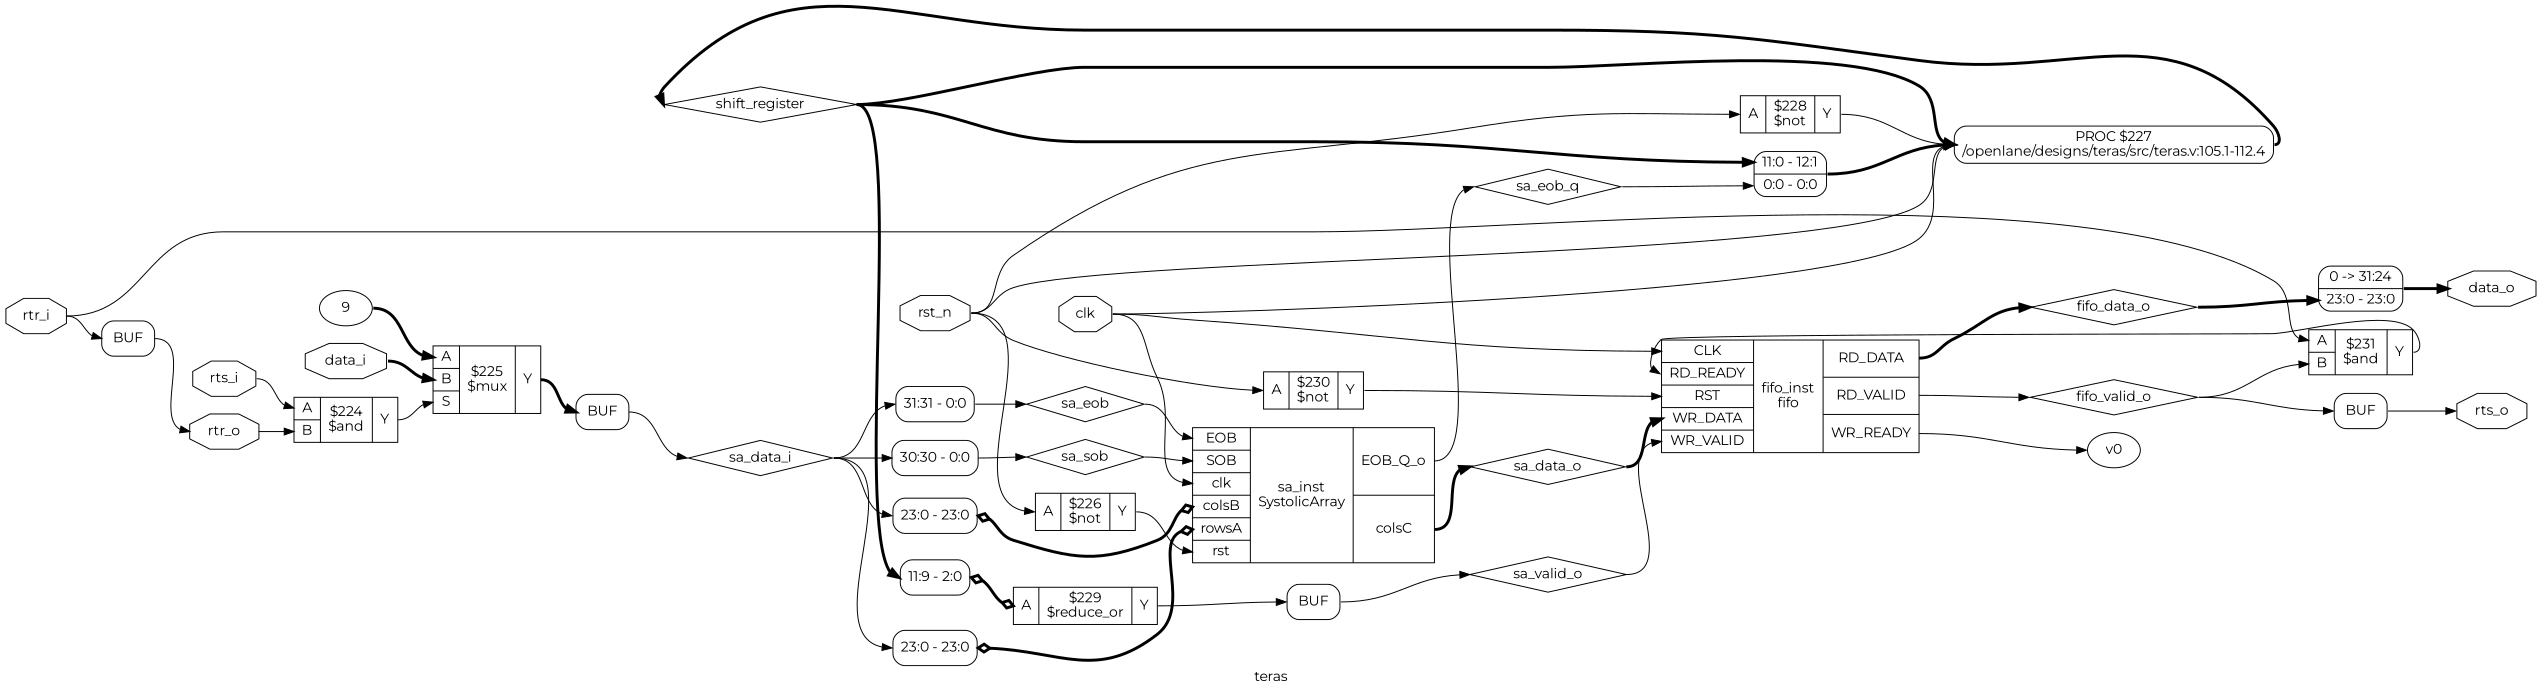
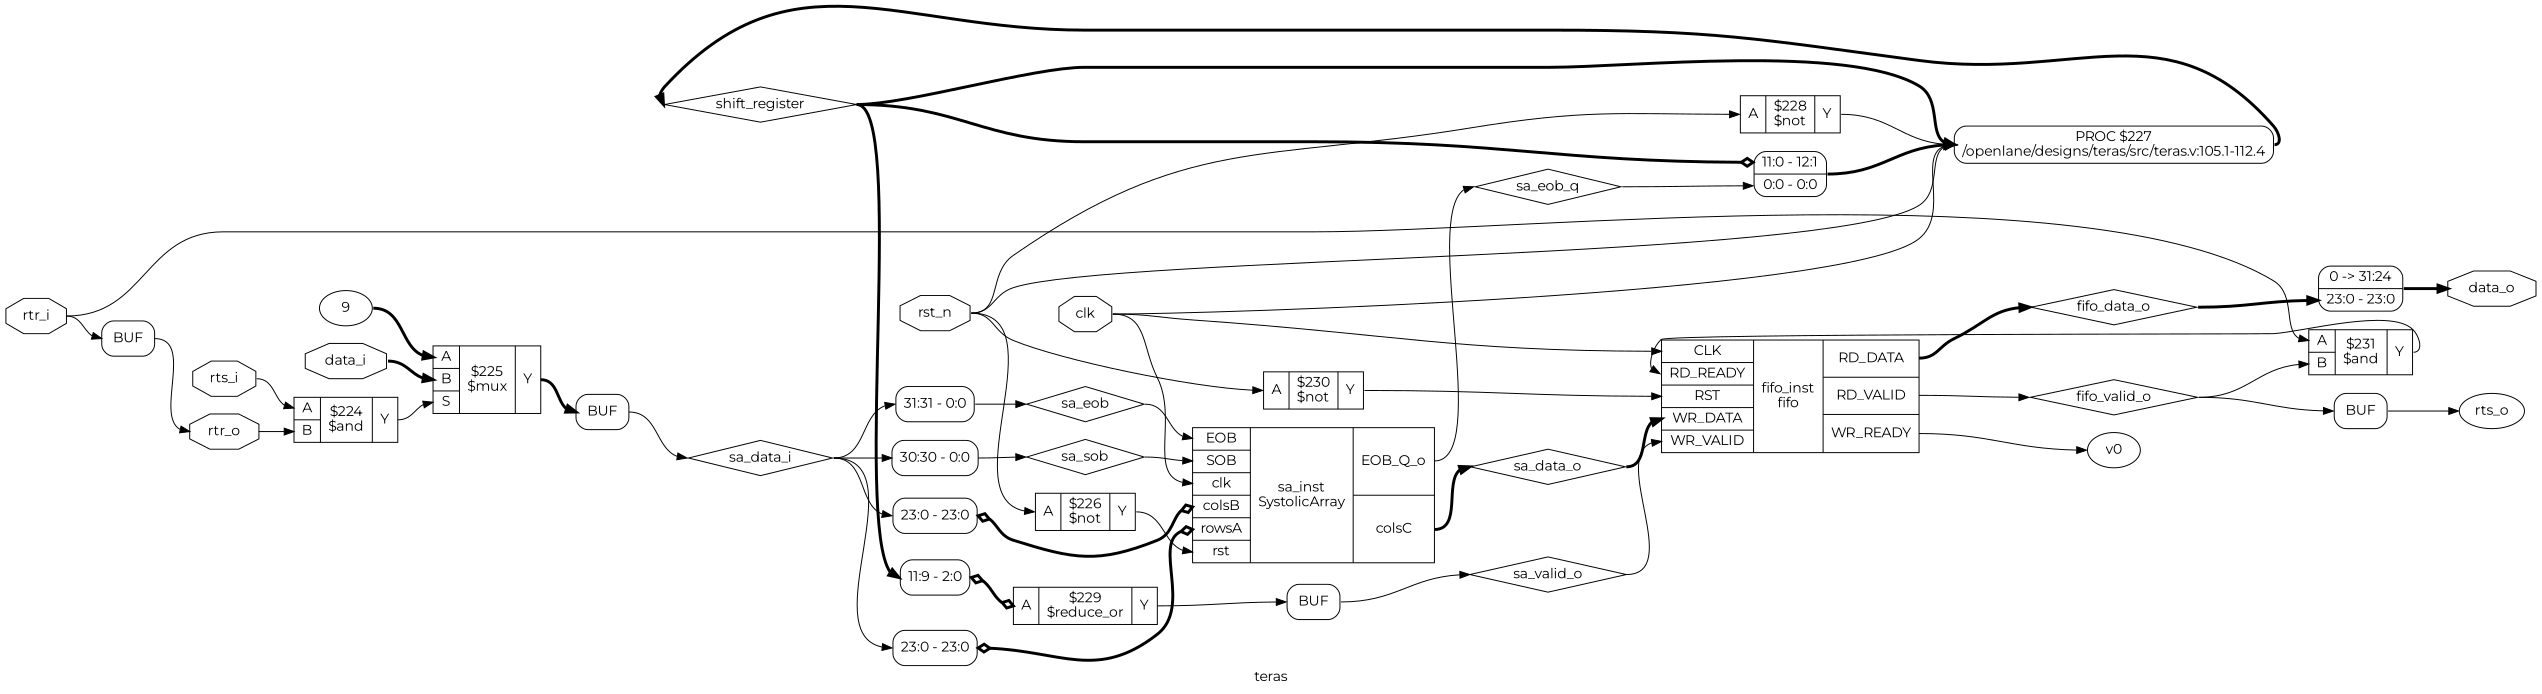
edge "shift_register" -> "11:0 - 12:1": arrowhead normal -> odiamond
node "rts_o": shape octagon -> ellipse
